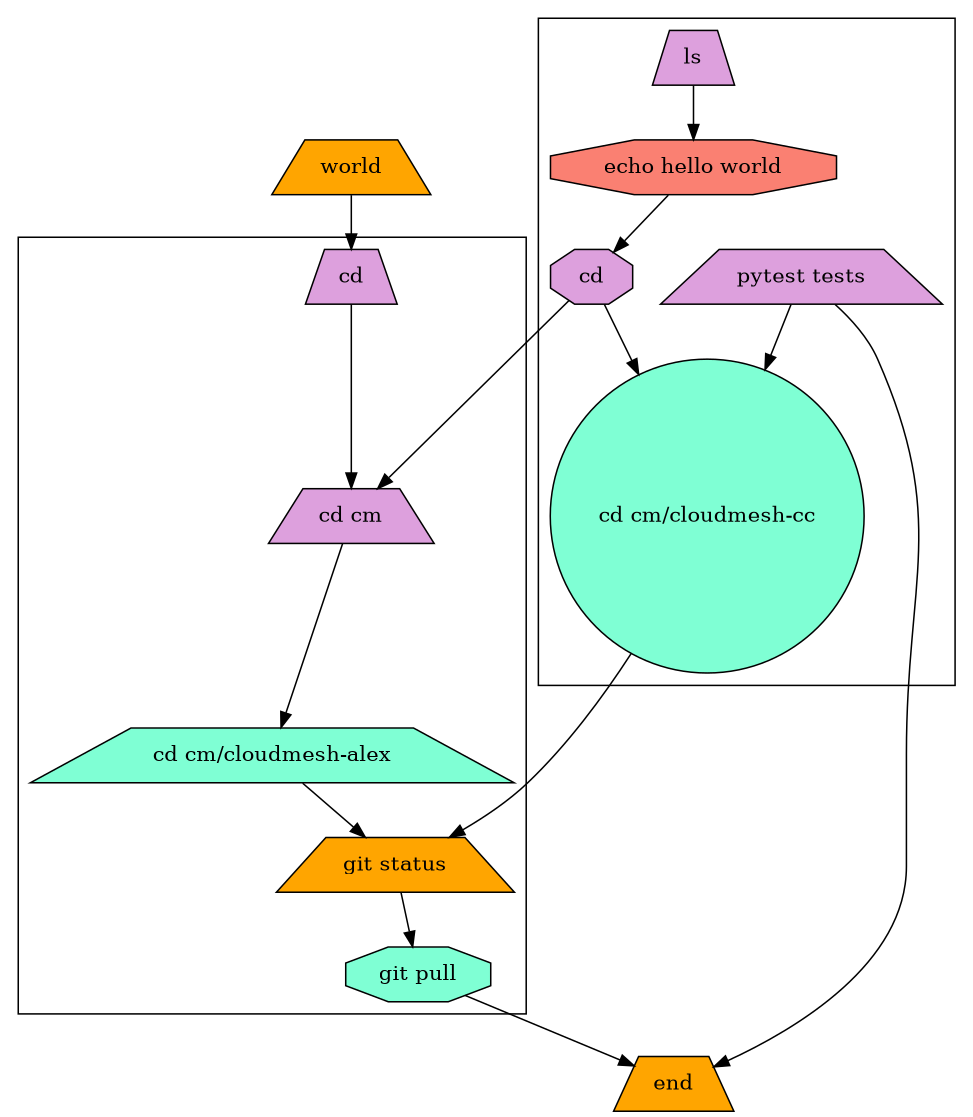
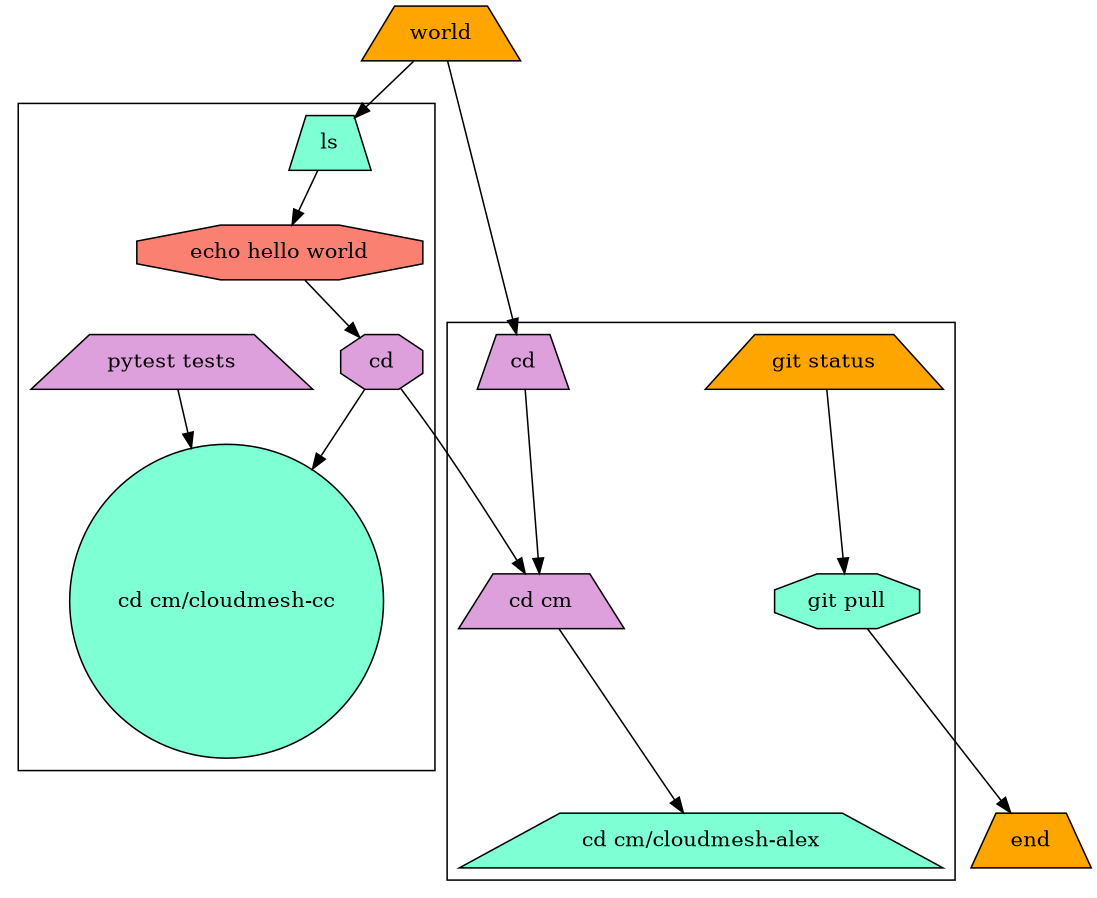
node "ls": fillcolor plum -> aquamarine
edge "world" -> "ls": added
edge "pytest tests" -> "end": removed
edge "cd cm/cloudmesh-cc" -> "git status": removed
edge "cd cm/cloudmesh-alex" -> "git status": removed
